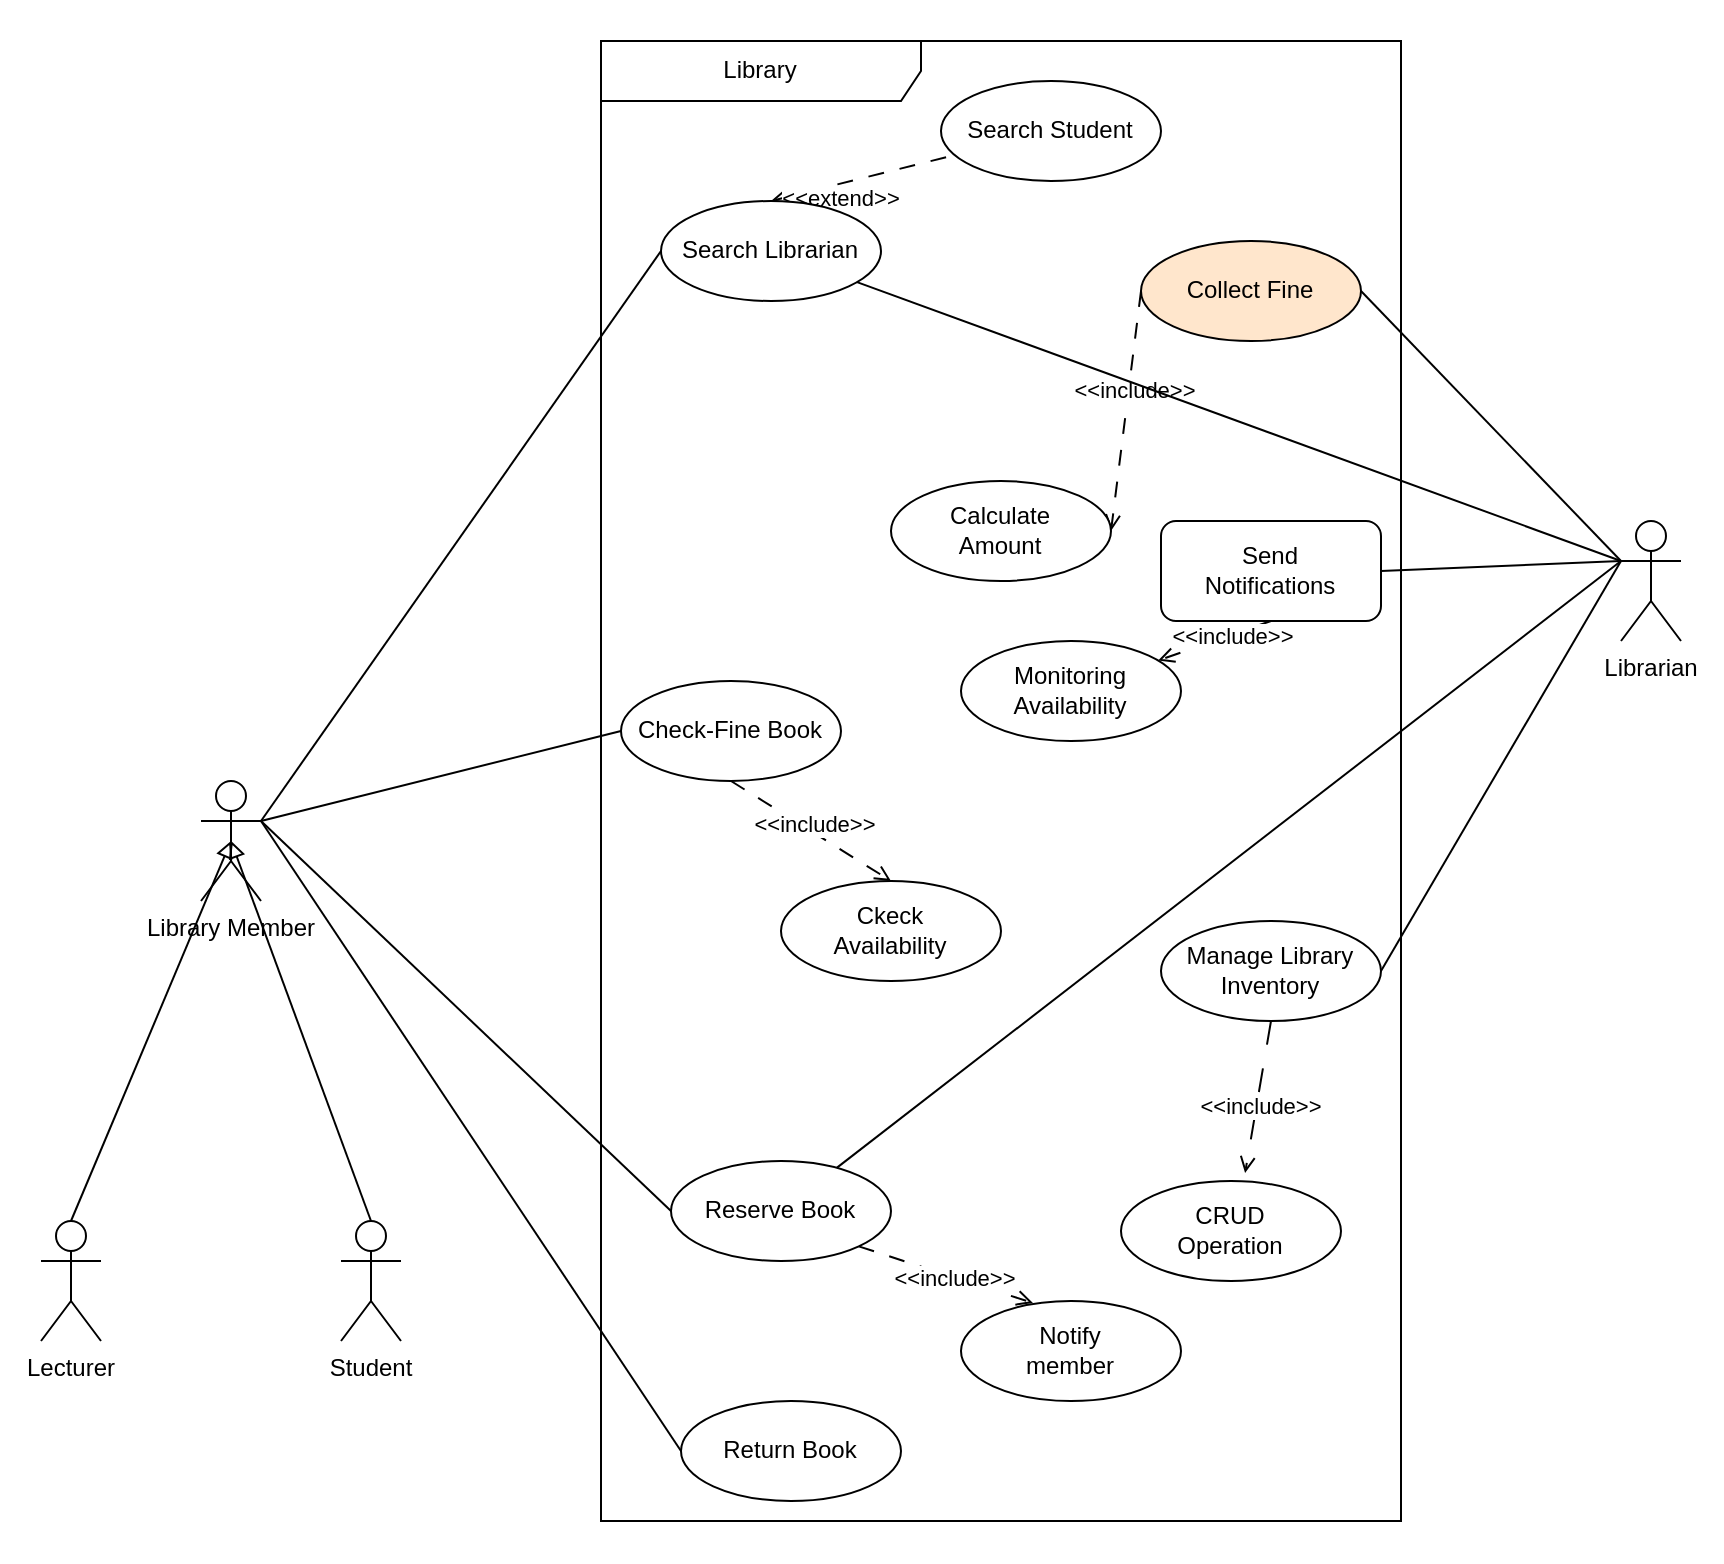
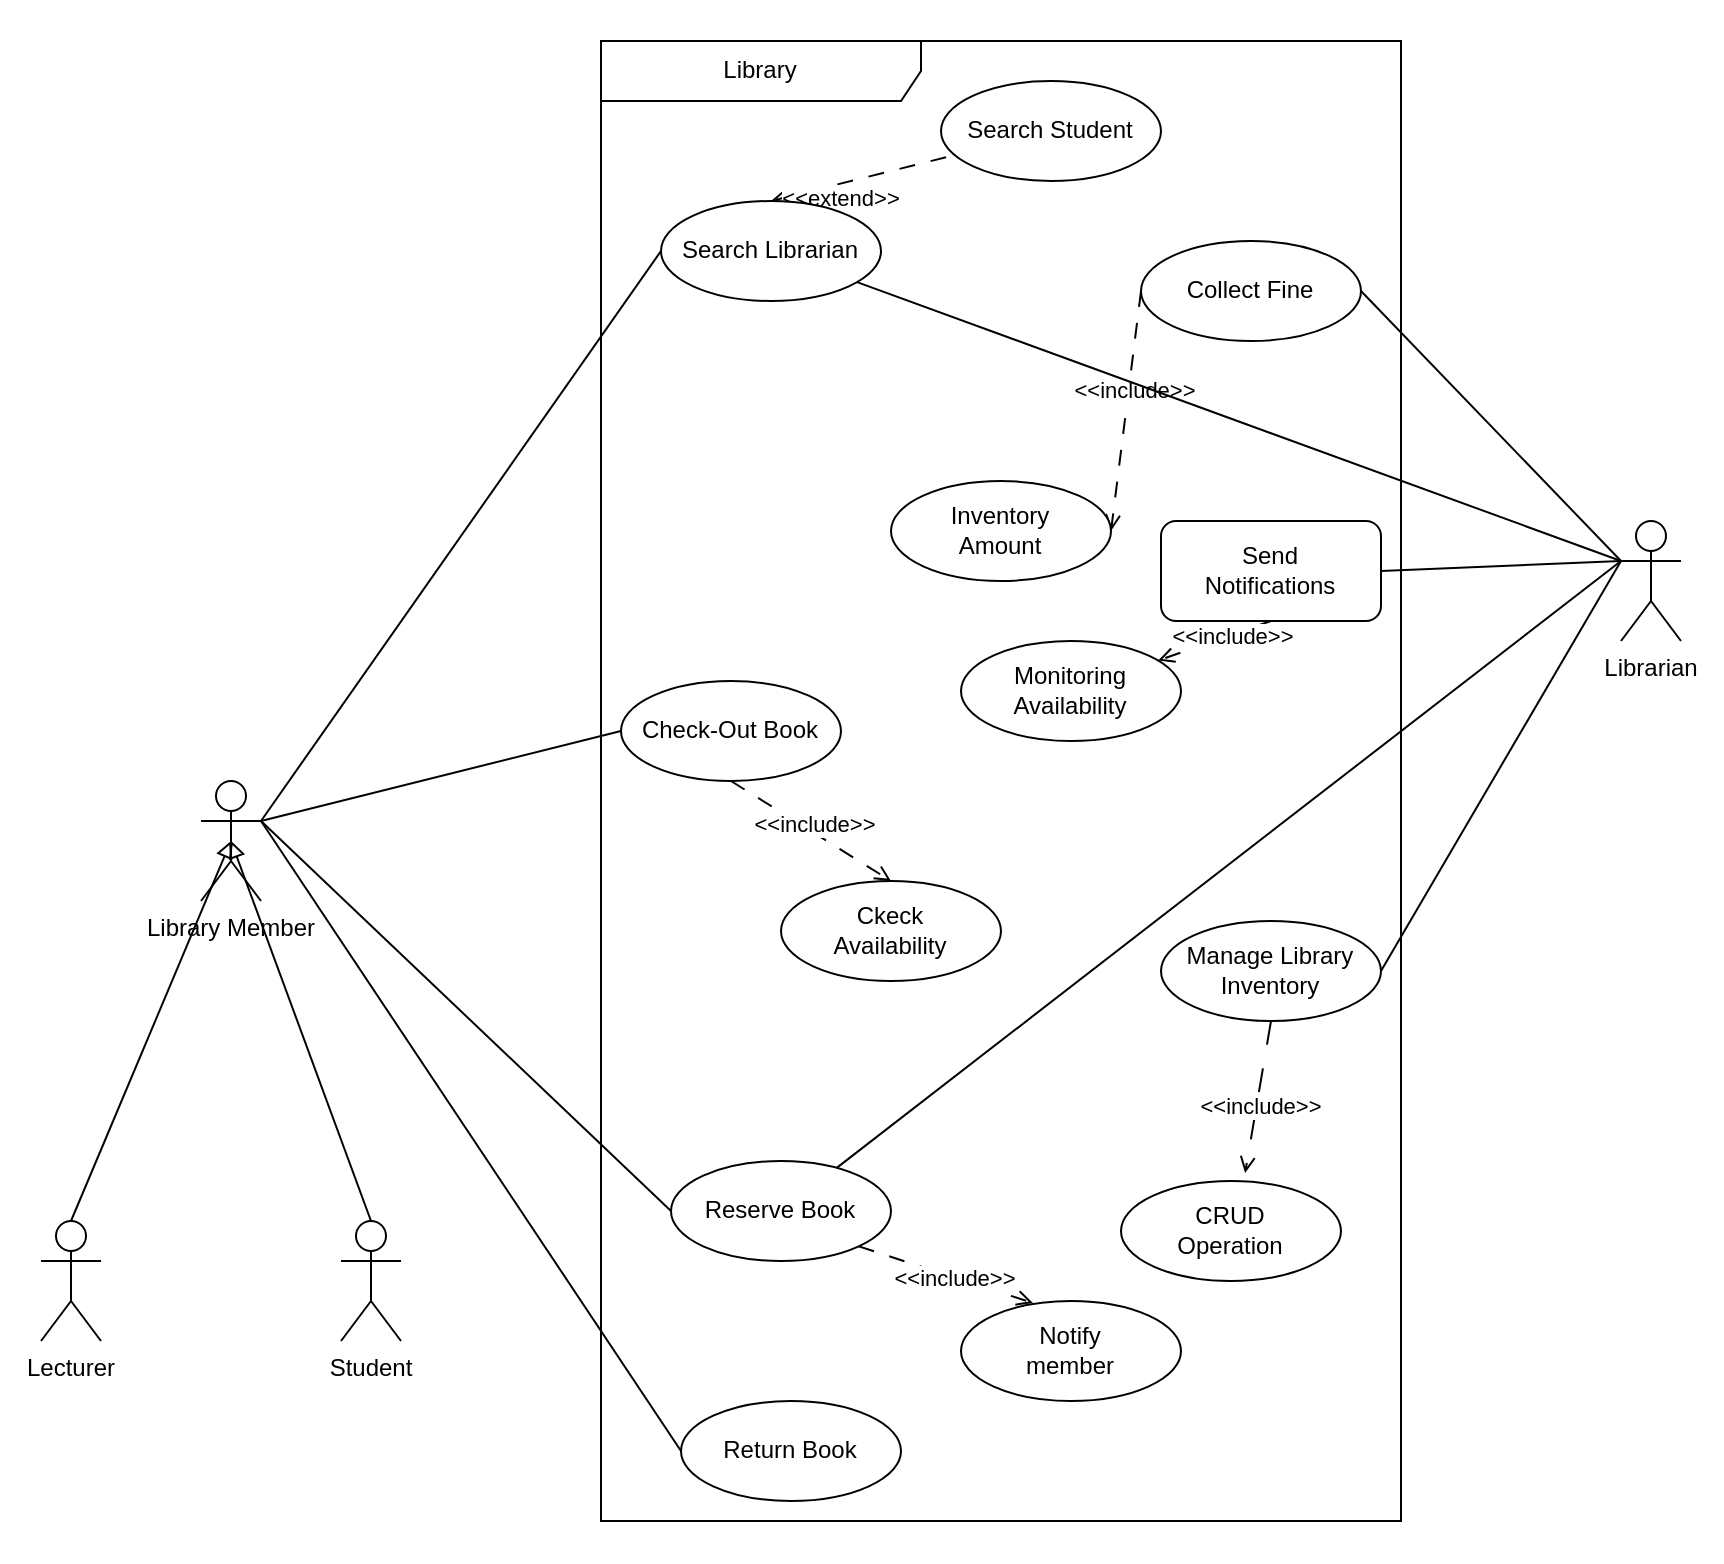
node "Collect Fine": fillcolor #ffe6cc -> #ffffff
node "Calculate Amount": label "Calculate Amount" -> "Inventory Amount"
node "Check-Fine Book": label "Check-Fine Book" -> "Check-Out Book"
